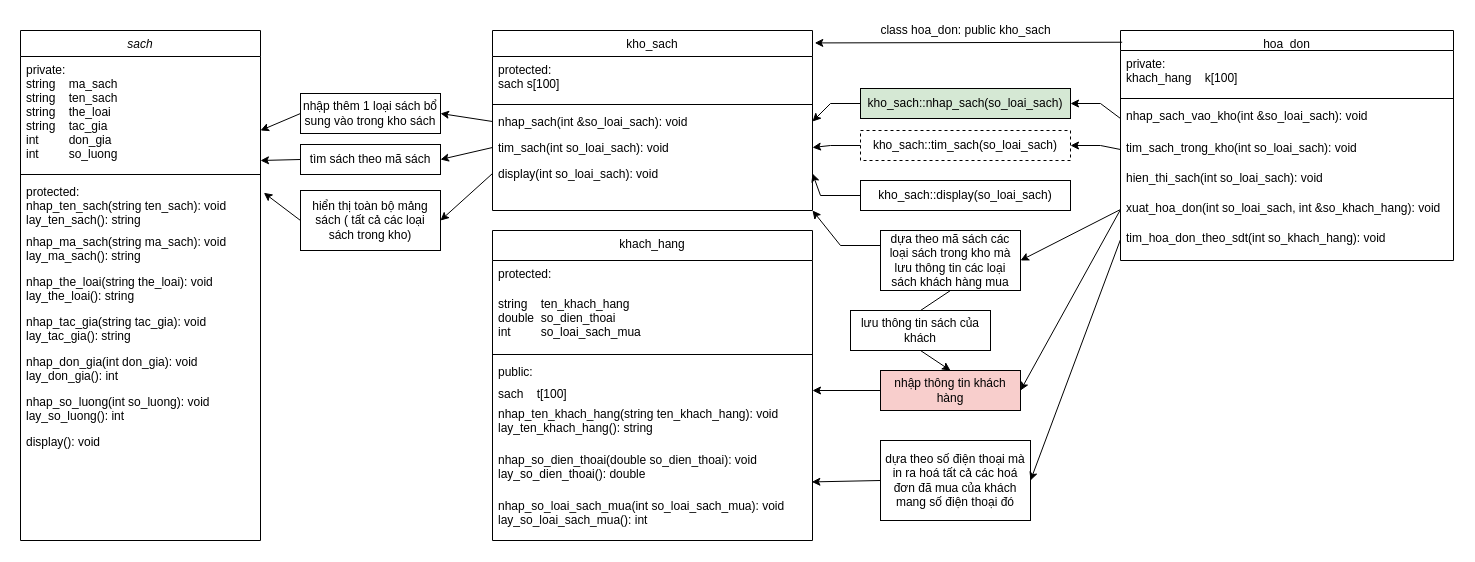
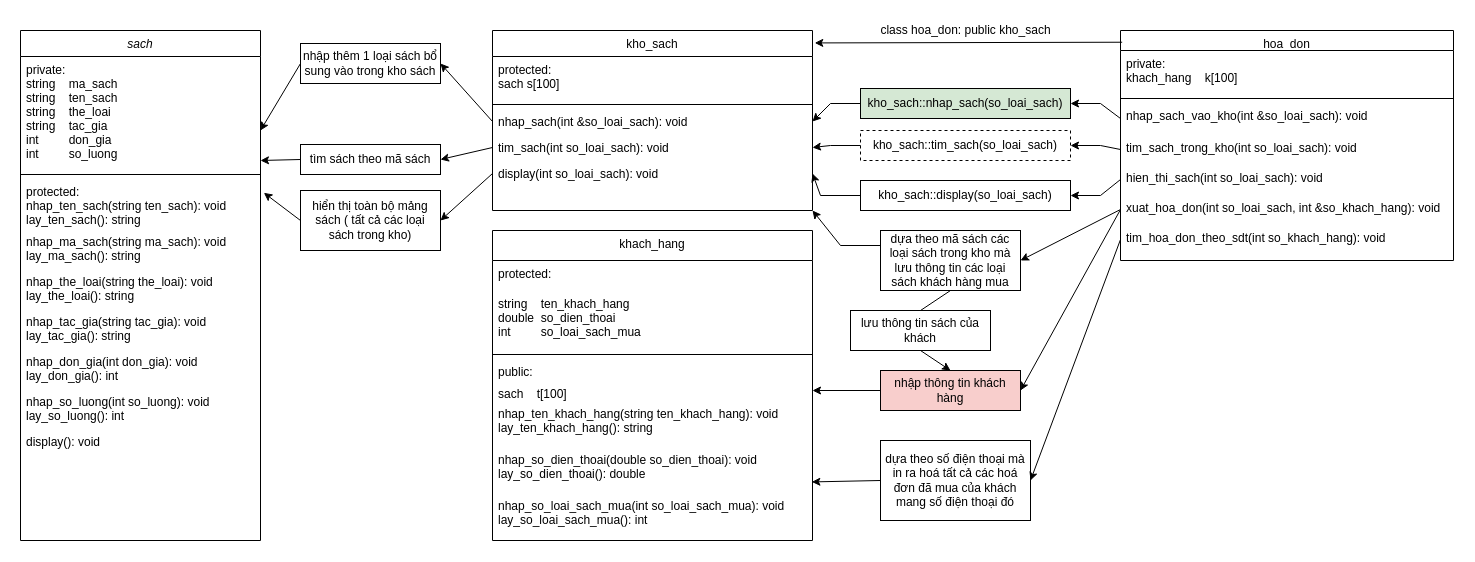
node "nhập thêm 1 loại sách bổ sung vào trong kho sách": moved (371, 114) -> (371, 64)
edge "hien_thi_sach(int so_loai_sach): void" -> "kho_sach::display(so_loai_sach)": added
